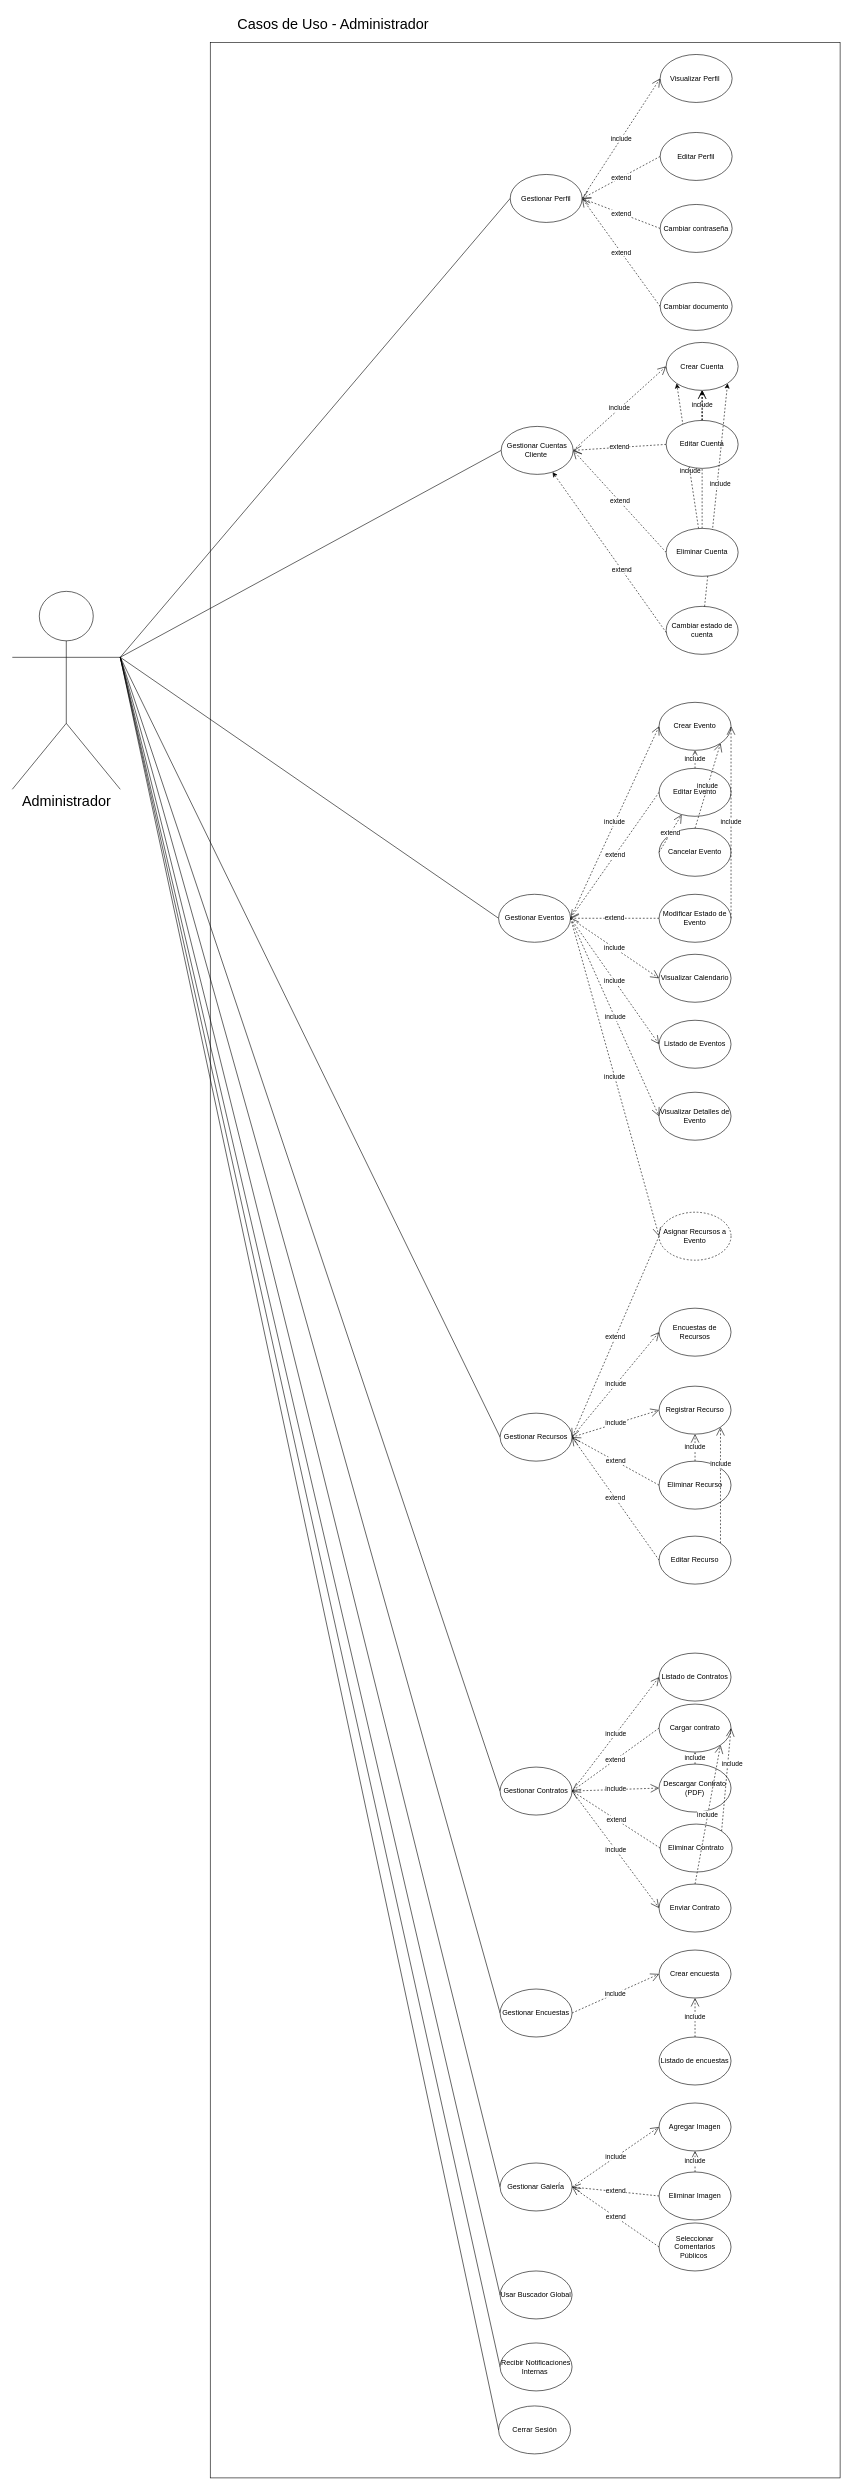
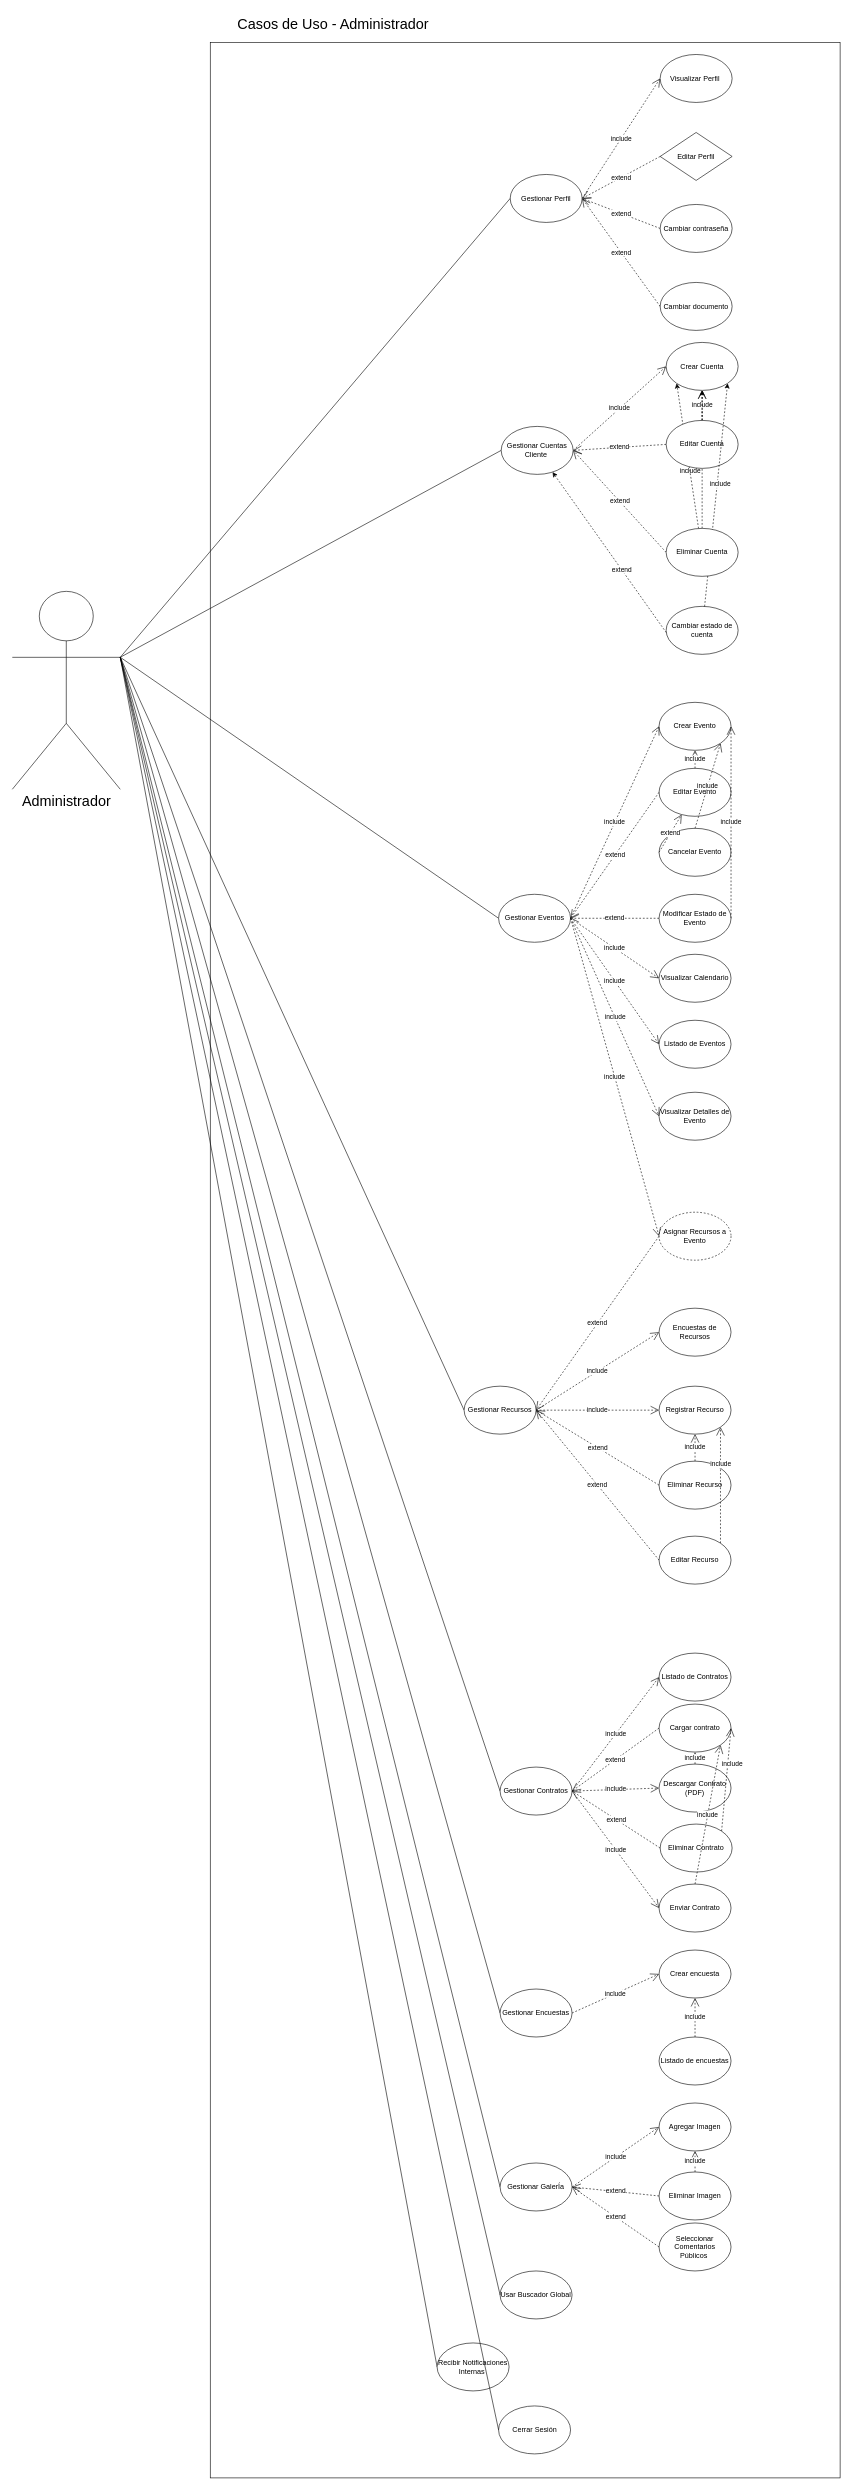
node "Editar Perfil": shape ellipse -> diamond
node "Gestionar Recursos": moved (536, 1437) -> (500, 1410)
node "Recibir Notificaciones Internas": moved (536, 2367) -> (473, 2367)
